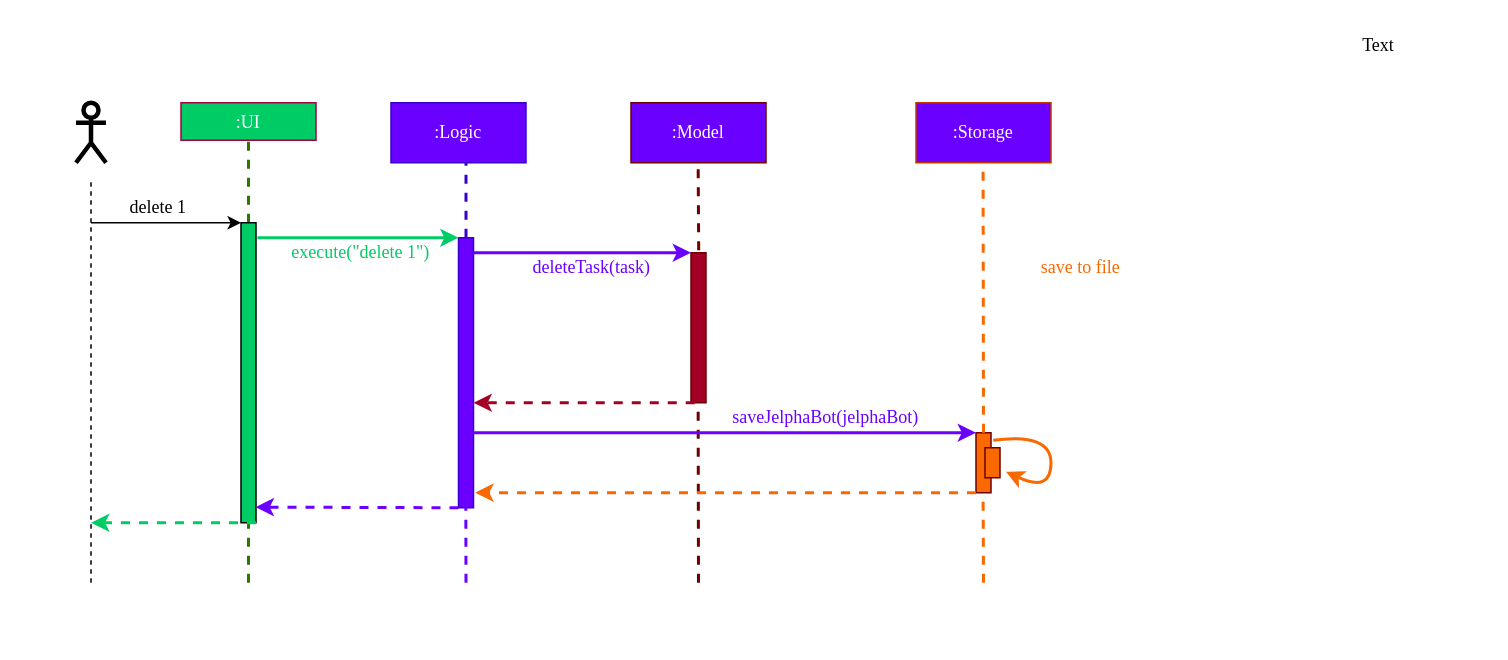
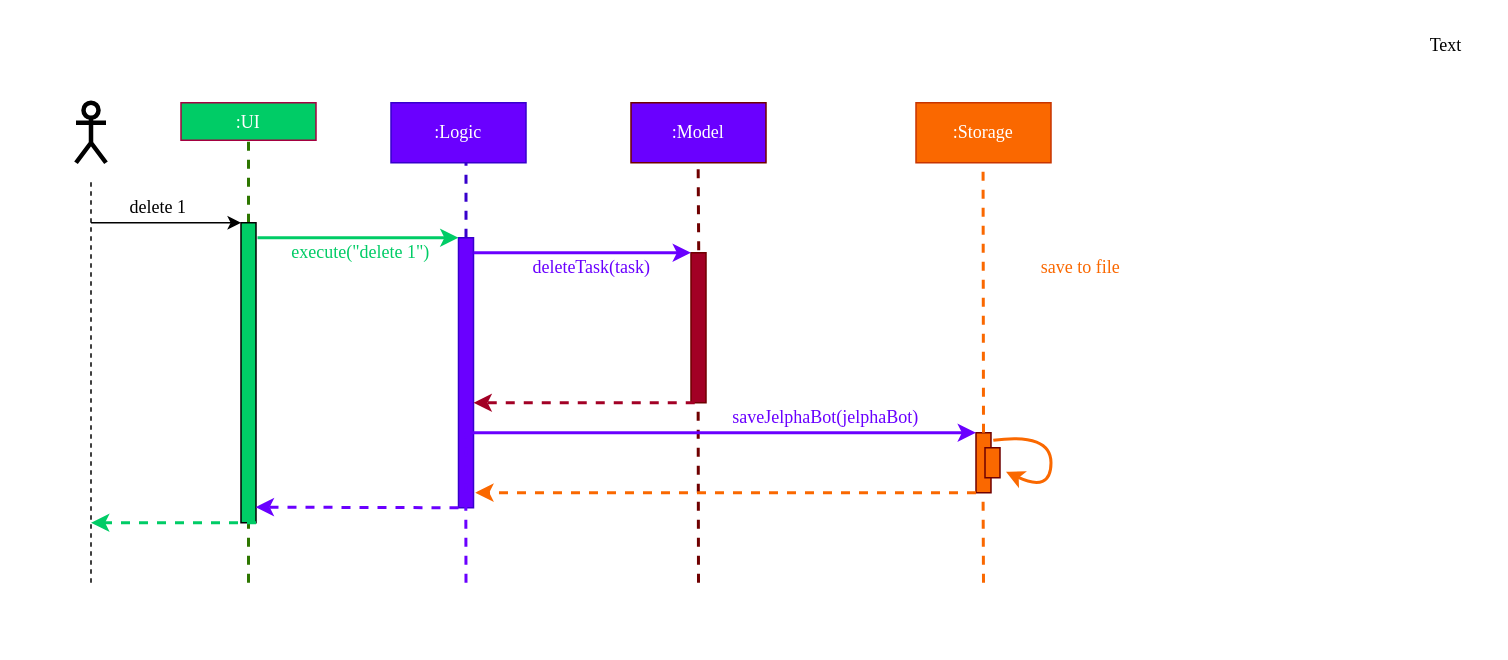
node "Text": moved (1378, 46) -> (1445, 46)
node ":Storage": fillcolor #6a00ff -> #fa6800
